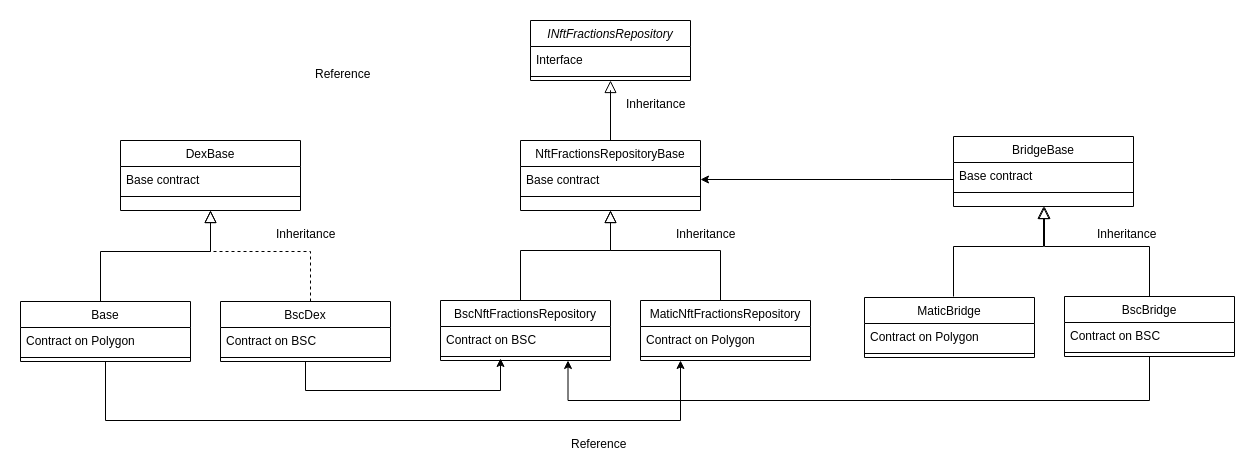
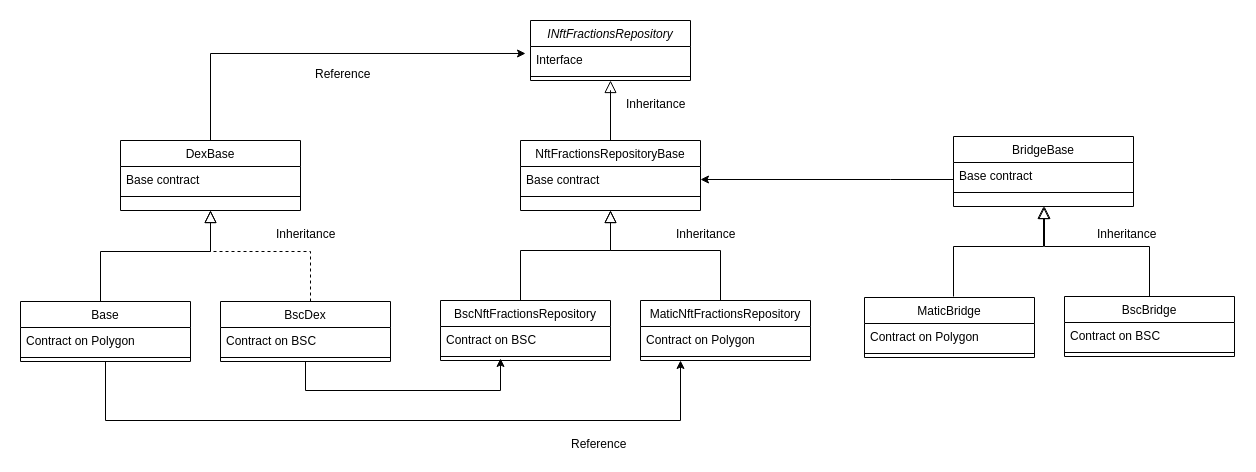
edge "DexBase" -> "Interface": added
edge "BscBridge" -> "BscNftFractionsRepository": removed
